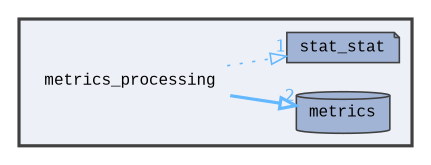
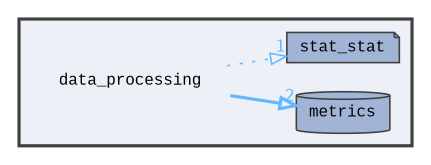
node "metrics_processing": label "metrics_processing" -> "data_processing"
